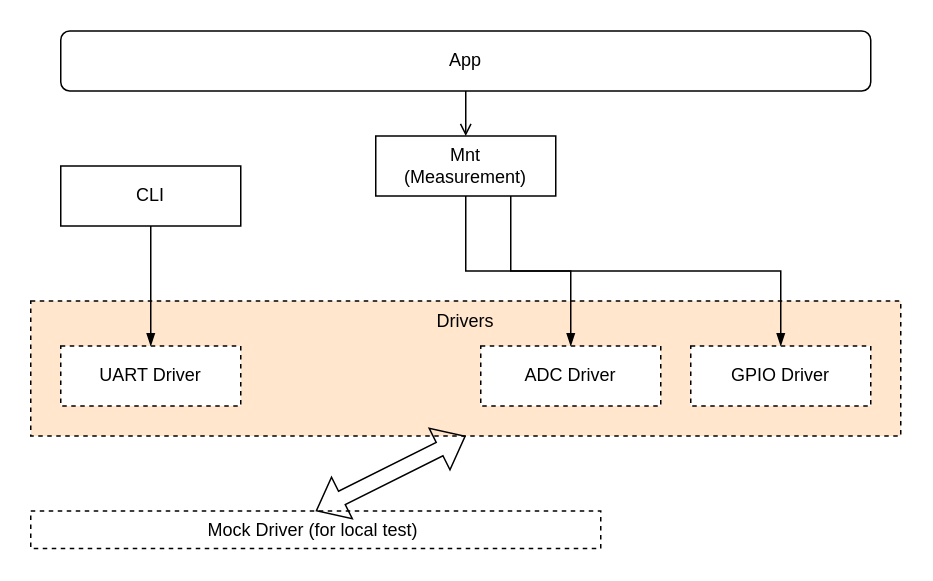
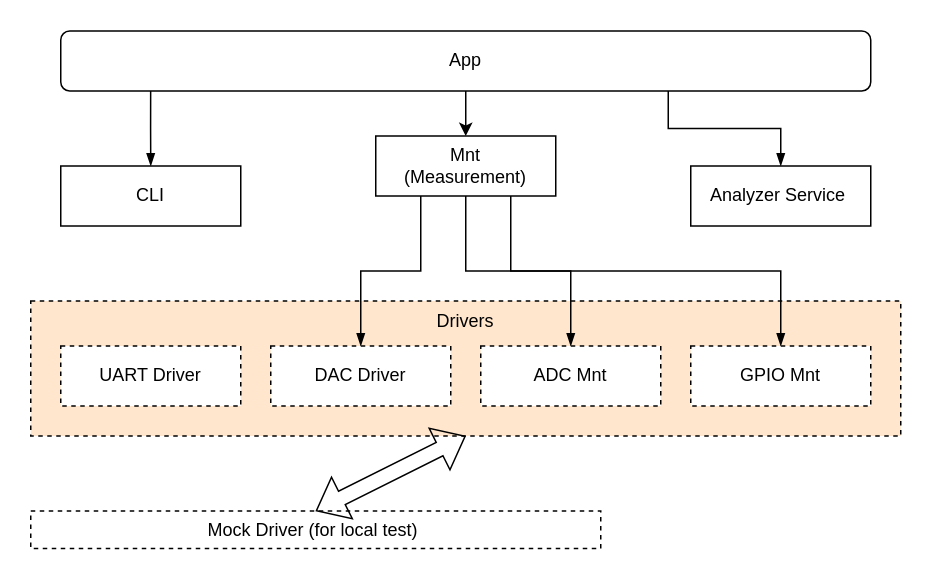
edge "App" -> "CLI": added
edge "App" -> "Mnt (Measurement)": arrowhead open -> classic
edge "App" -> "Analyzer Service": added
node "Analyzer Service": added
edge "Mnt (Measurement)" -> "DAC Driver": added
edge "CLI" -> "UART Driver": removed
node "DAC Driver": added
node "ADC Driver": label "ADC Driver" -> "ADC Mnt"
node "GPIO Driver": label "GPIO Driver" -> "GPIO Mnt"
